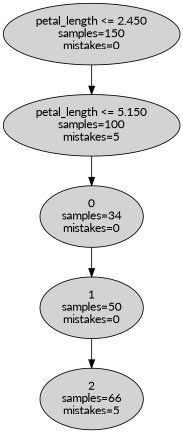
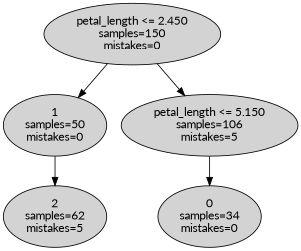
node "petal_length <= 5.150 samples=100 mistakes=5": label "petal_length <= 5.150 samples=100 mistakes=5" -> "petal_length <= 5.150 samples=106 mistakes=5"
edge "0 samples=34 mistakes=0" -> "1 samples=50 mistakes=0": now "petal_length <= 2.450 samples=150 mistakes=0" -> "1 samples=50 mistakes=0"
node "2 samples=66 mistakes=5": label "2 samples=66 mistakes=5" -> "2 samples=62 mistakes=5"
